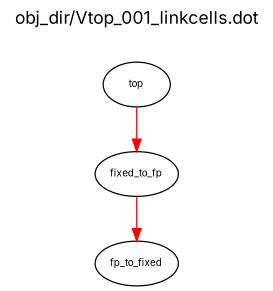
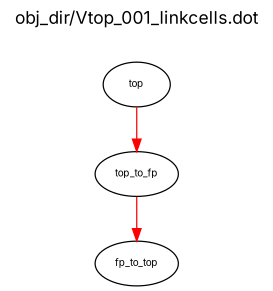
node "fixed_to_fp": label "fixed_to_fp" -> "top_to_fp"
node "fp_to_fixed": label "fp_to_fixed" -> "fp_to_top"
